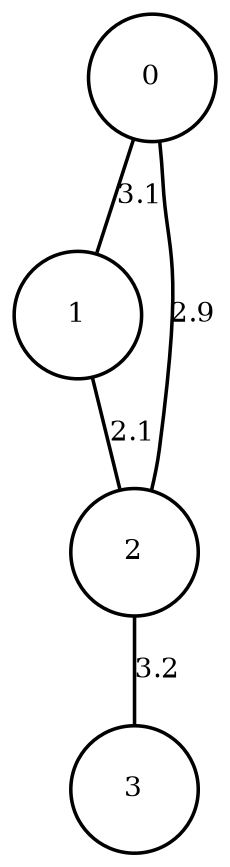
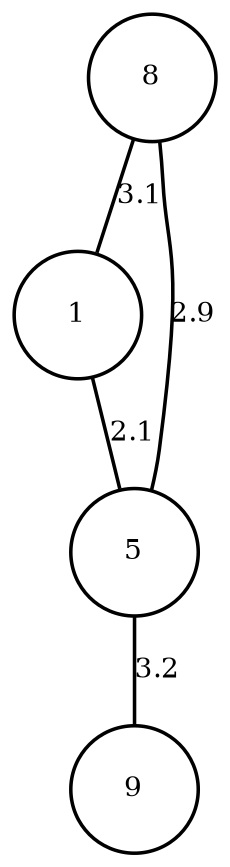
node "0": label "0" -> "8"
node "2": label "2" -> "5"
node "3": label "3" -> "9"
